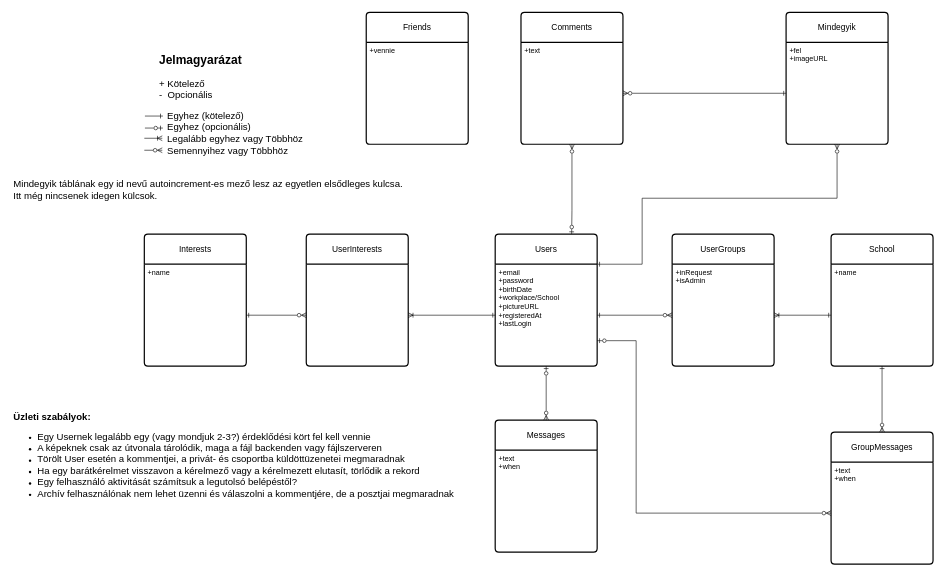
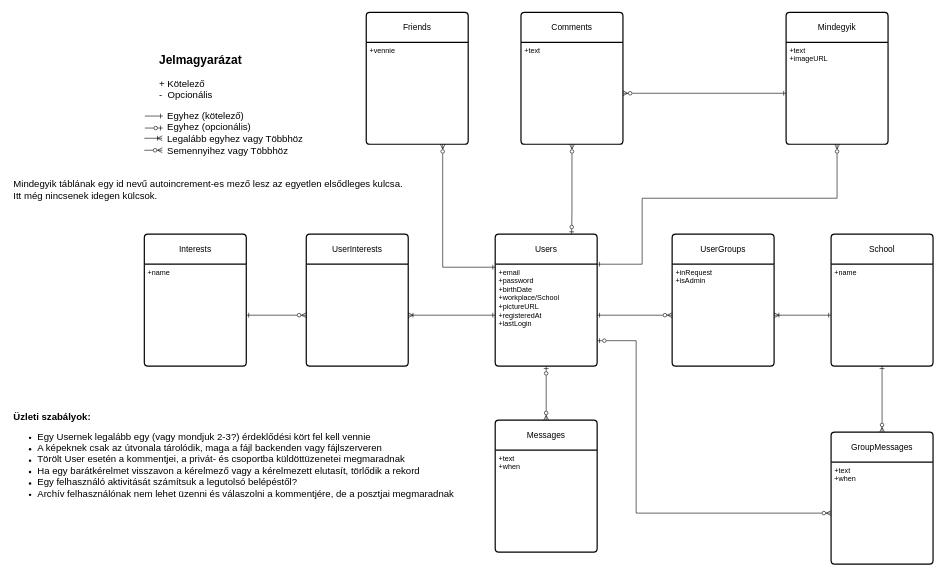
node "+fel +imageURL": label "+fel +imageURL" -> "+text +imageURL"
edge "+vennie" -- "Users": added
